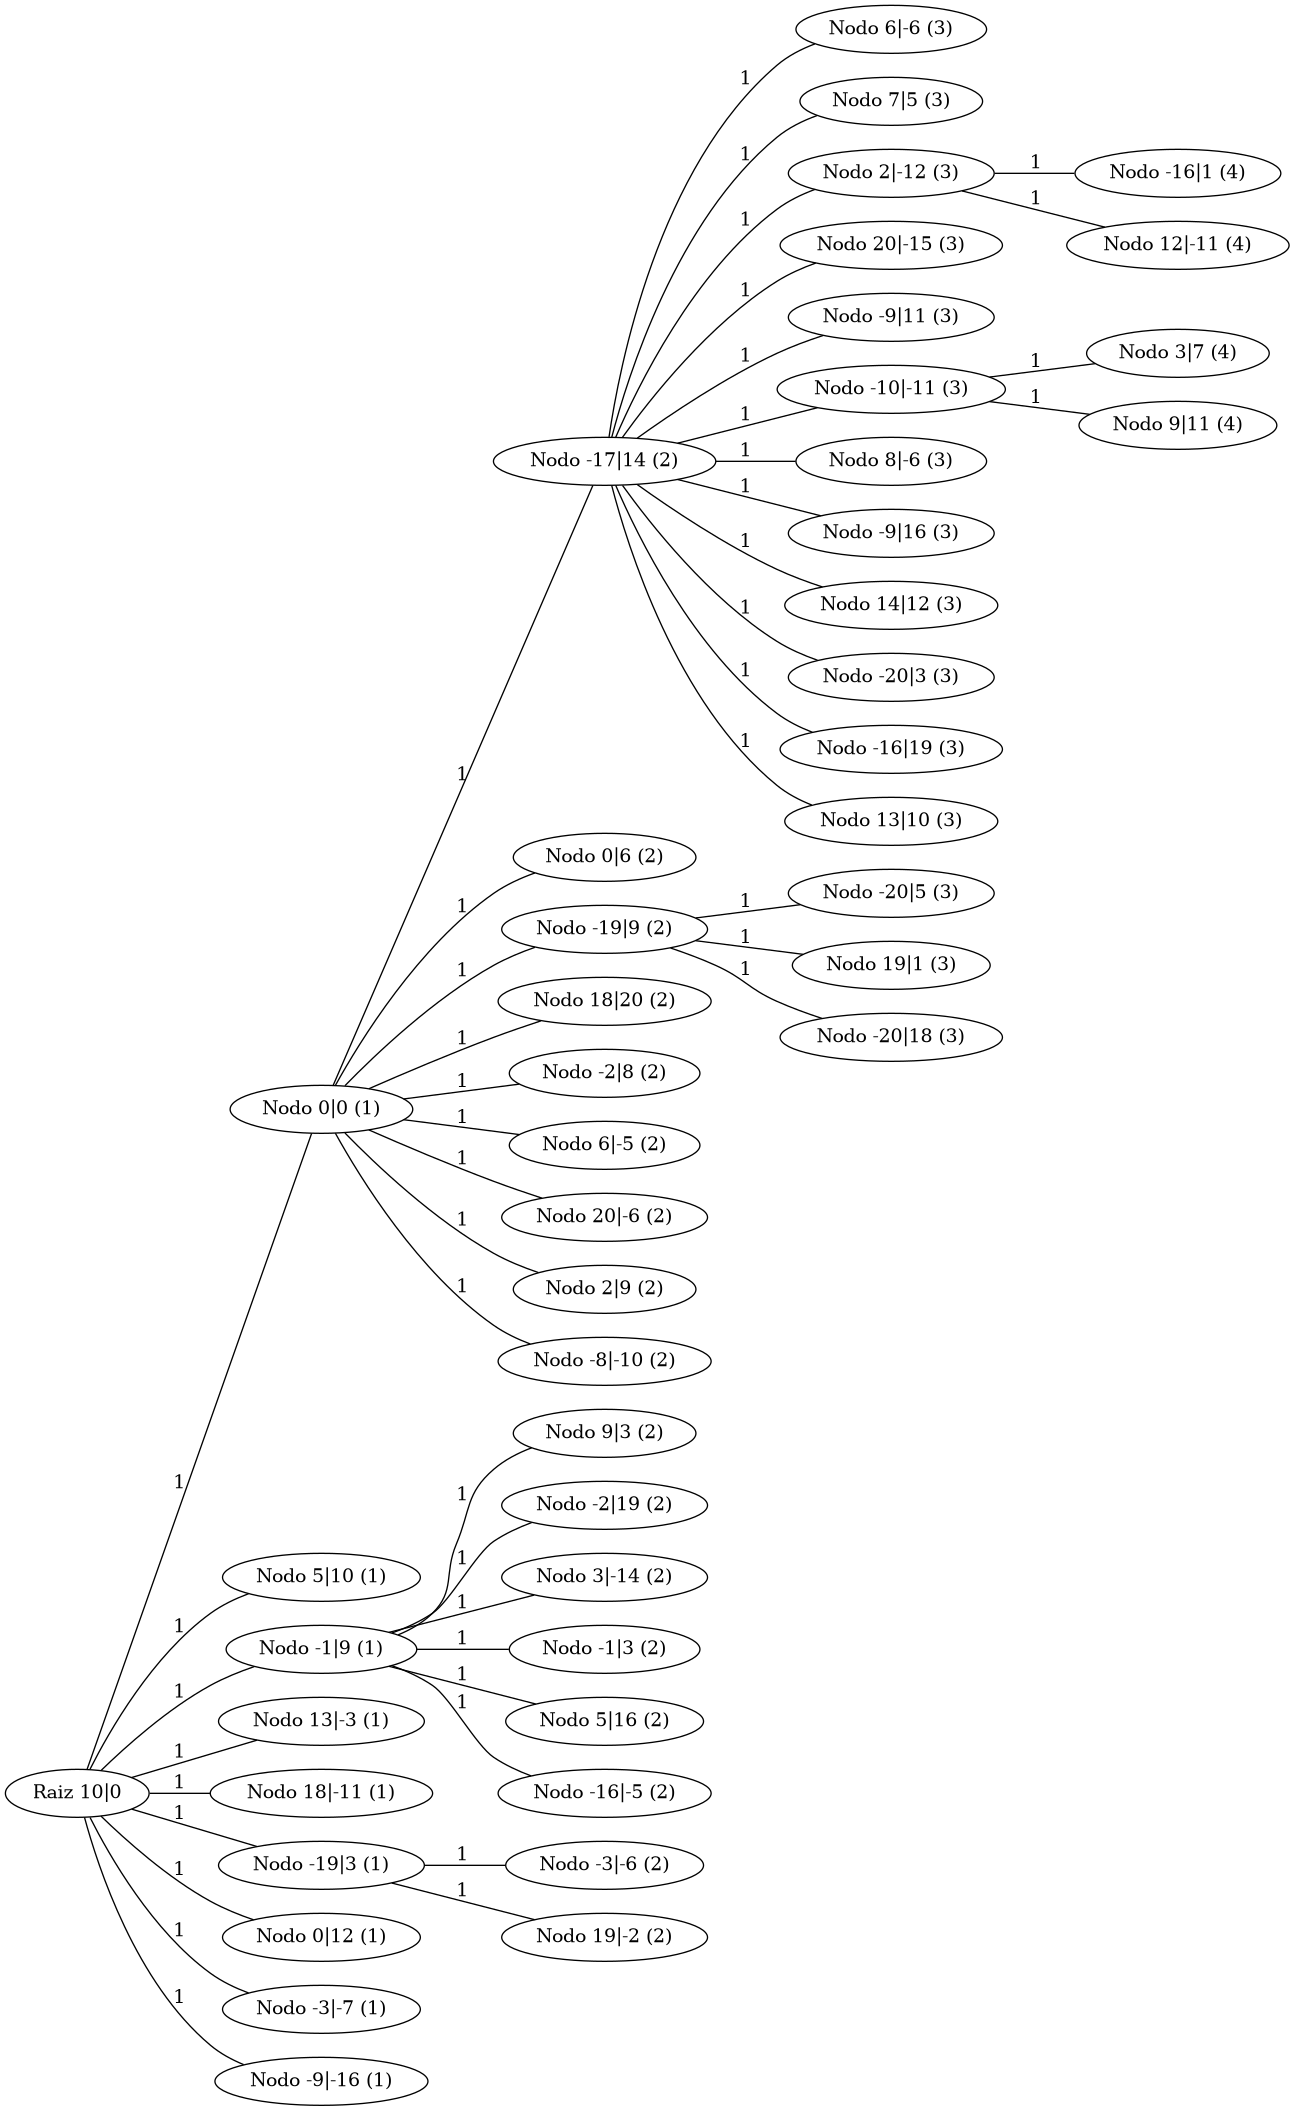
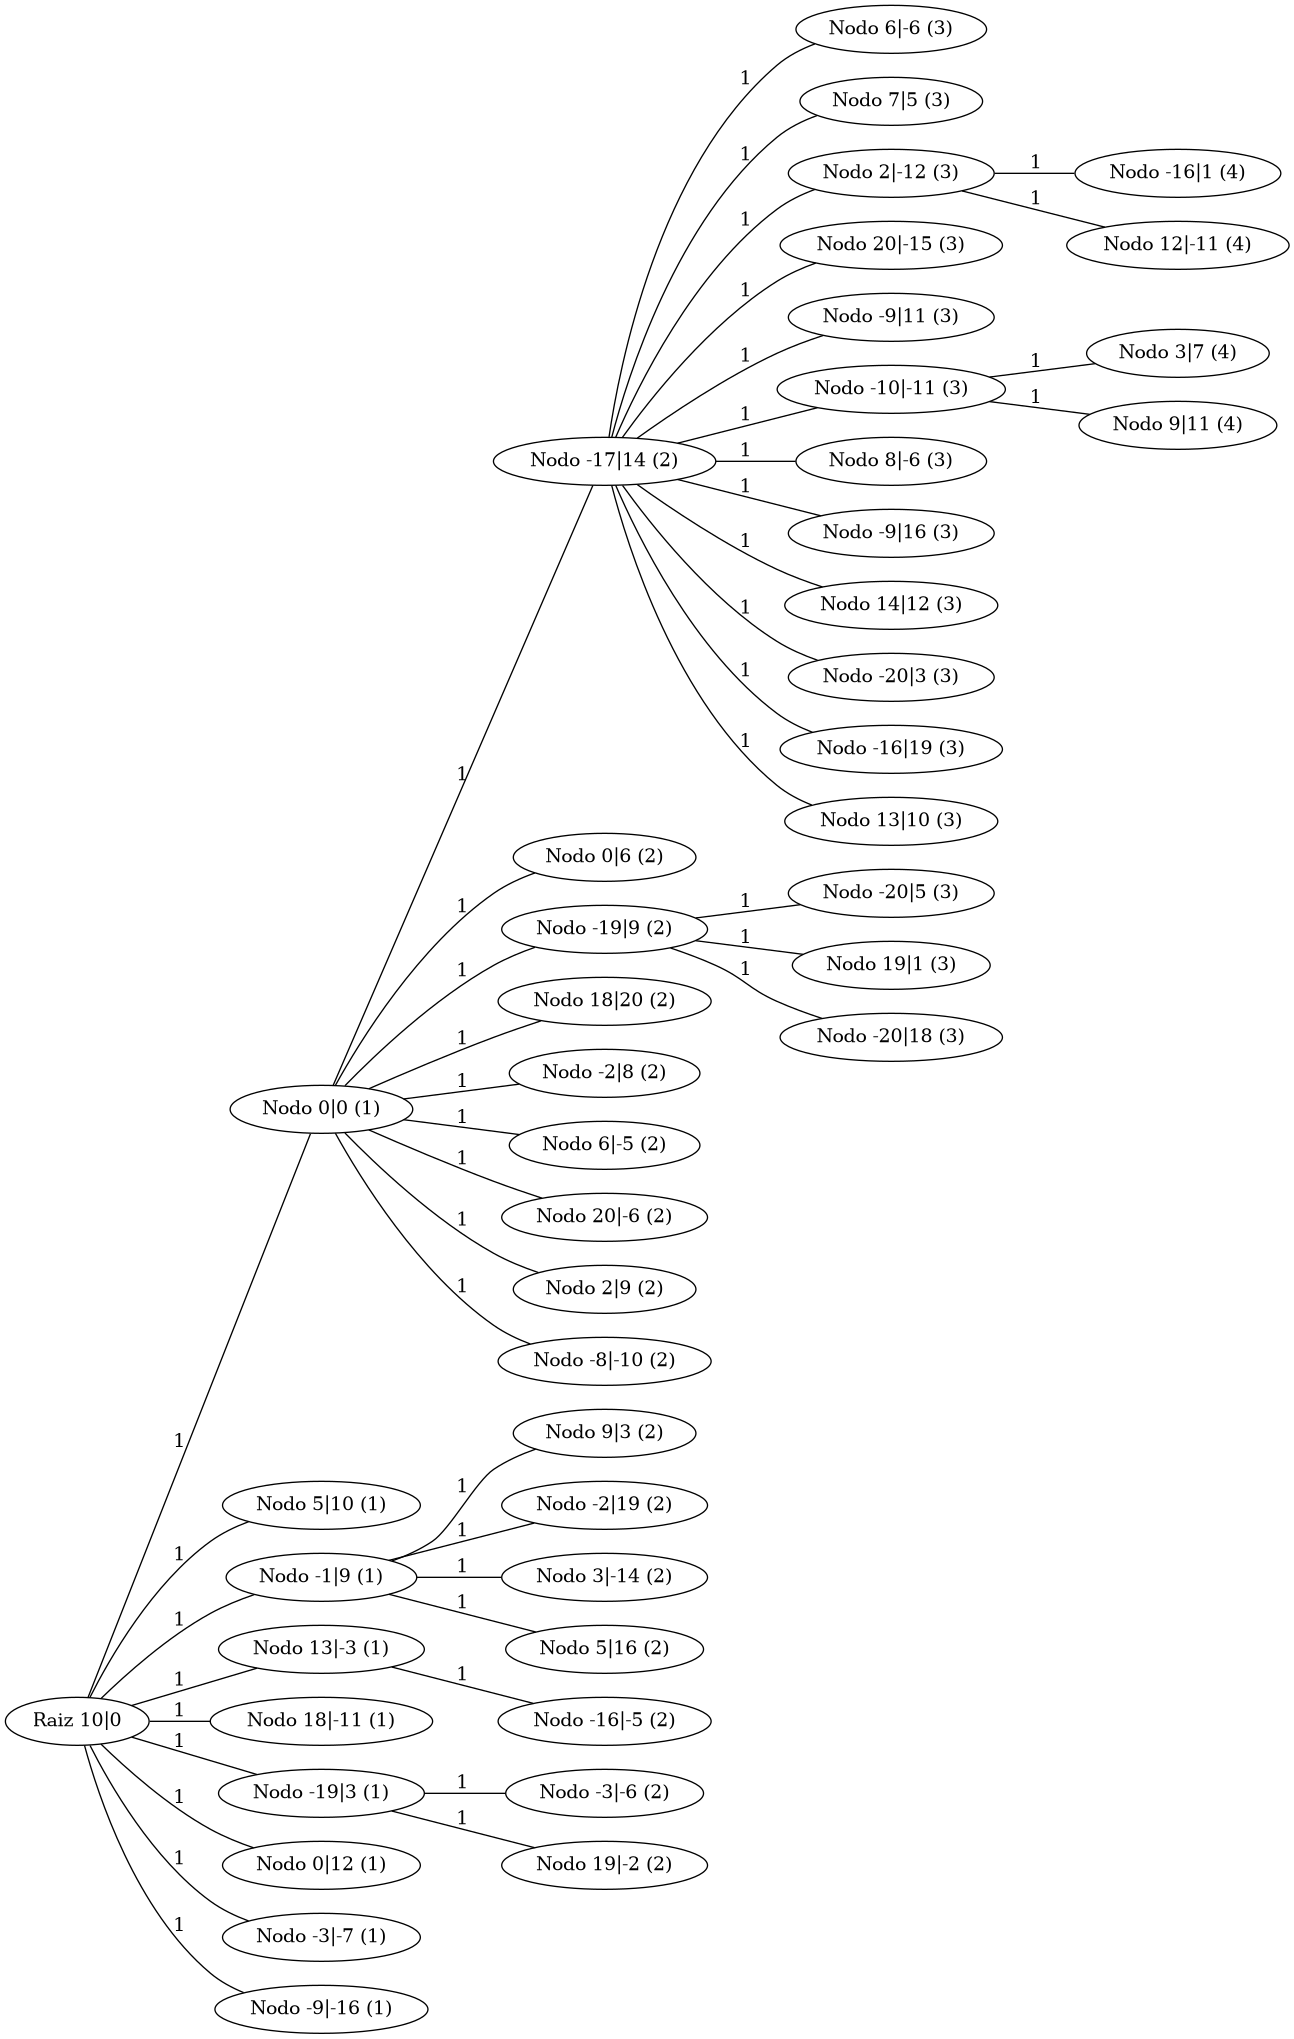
node "Nodo -1|3 (2)": removed
edge "Nodo -1|9 (1)" -- "Nodo -16|-5 (2)": now "Nodo 13|-3 (1)" -- "Nodo -16|-5 (2)"
